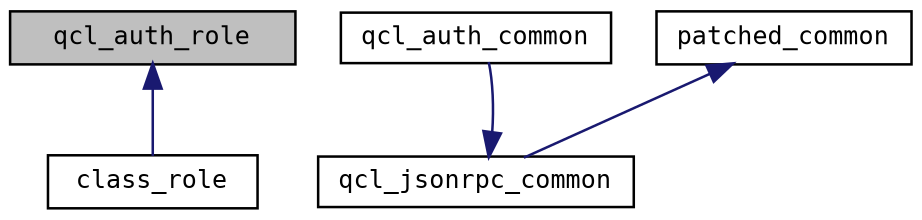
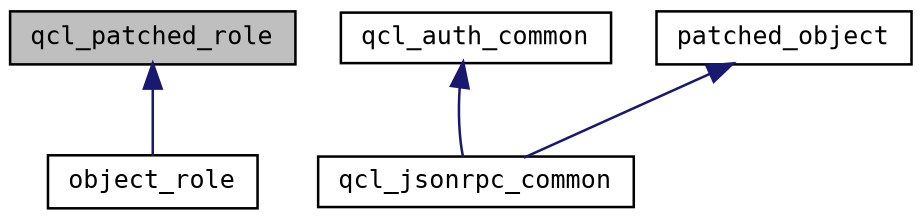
node "qcl_auth_role": label "qcl_auth_role" -> "qcl_patched_role"
node "patched_common": label "patched_common" -> "patched_object"
edge "qcl_auth_common" -> "qcl_jsonrpc_common": reversed
node "class_role": label "class_role" -> "object_role"
